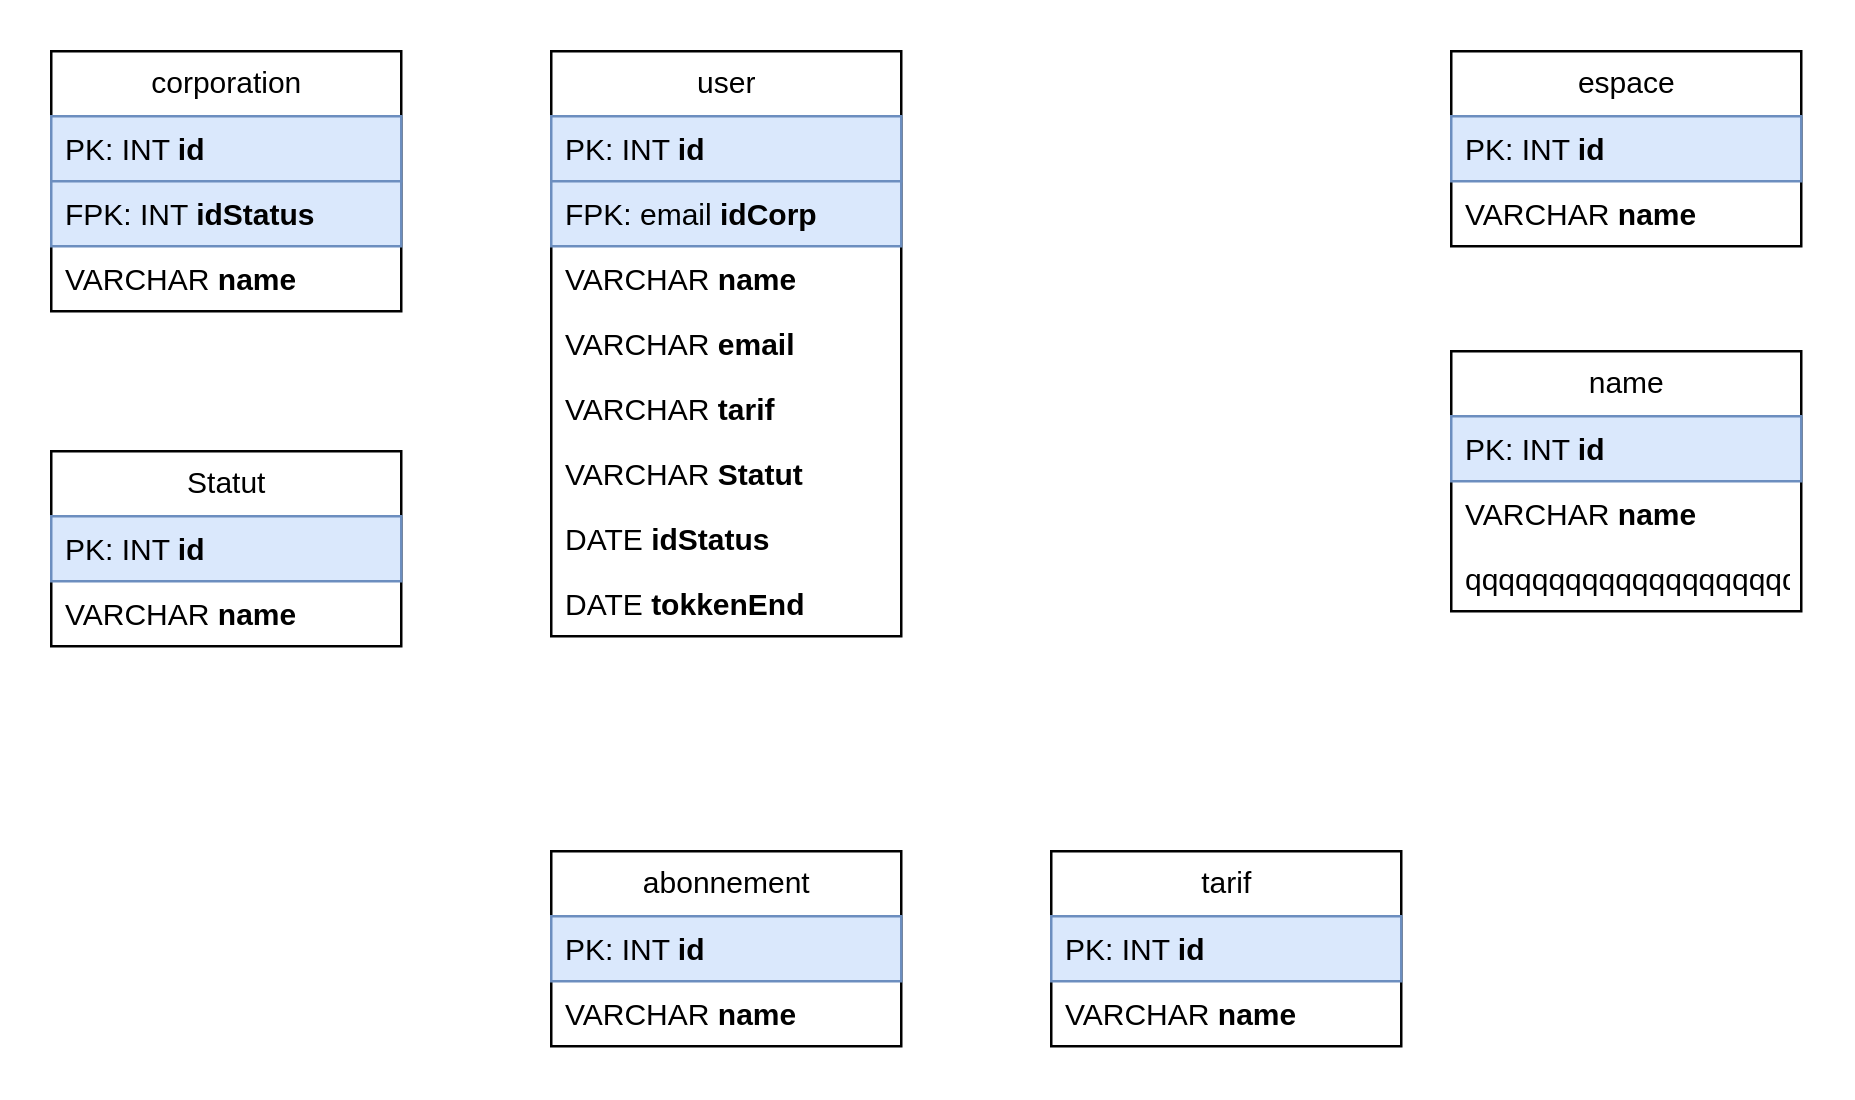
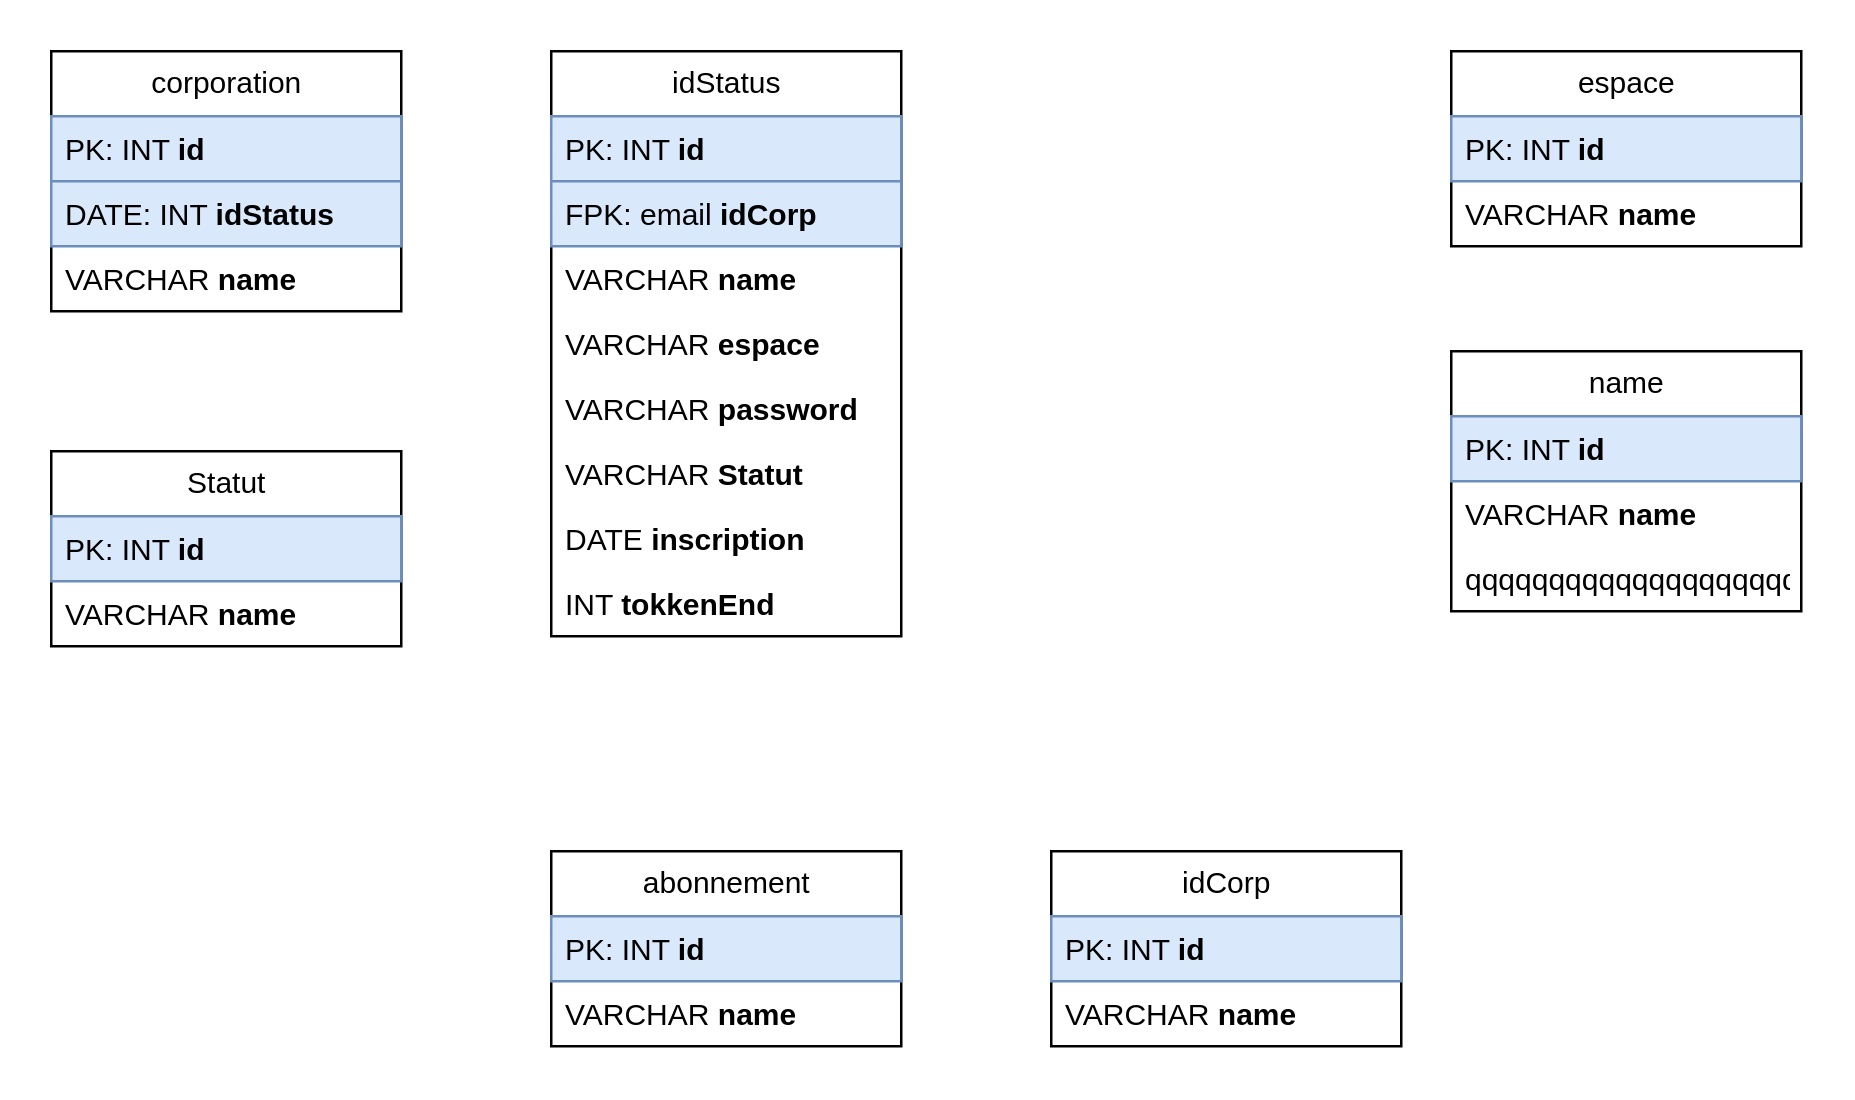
node "user": label "user" -> "idStatus"
node "FPK: INT idStatus": label "FPK: INT idStatus" -> "DATE: INT idStatus"
node "VARCHAR email": label "VARCHAR email" -> "VARCHAR espace"
node "VARCHAR tarif": label "VARCHAR tarif" -> "VARCHAR password"
node "DATE idStatus": label "DATE idStatus" -> "DATE inscription"
node "DATE tokkenEnd": label "DATE tokkenEnd" -> "INT tokkenEnd"
node "tarif": label "tarif" -> "idCorp"
